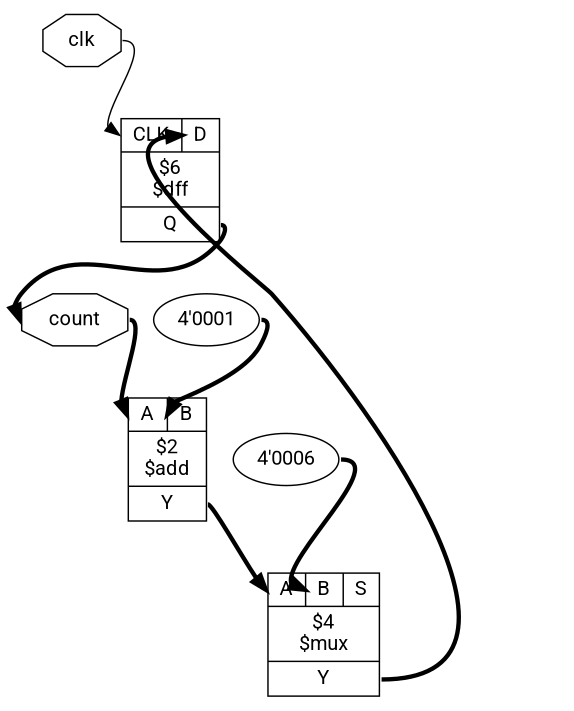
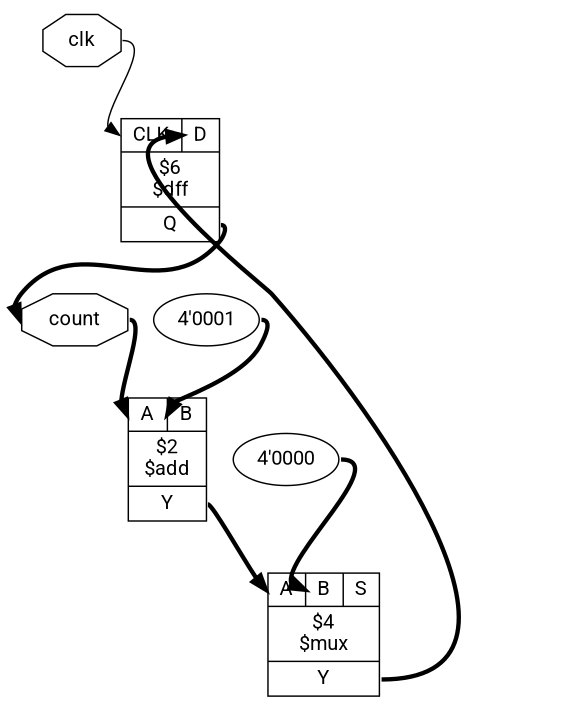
node "4'0006": label "4'0006" -> "4'0000"
